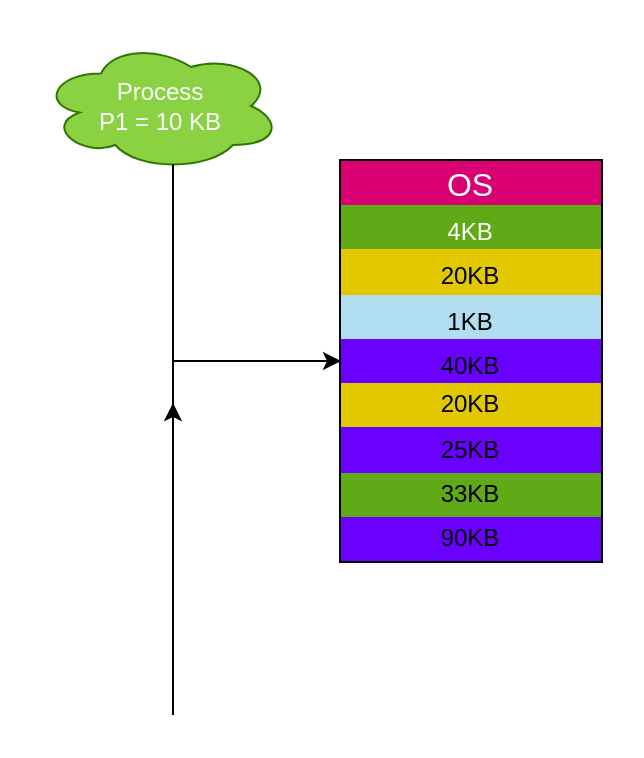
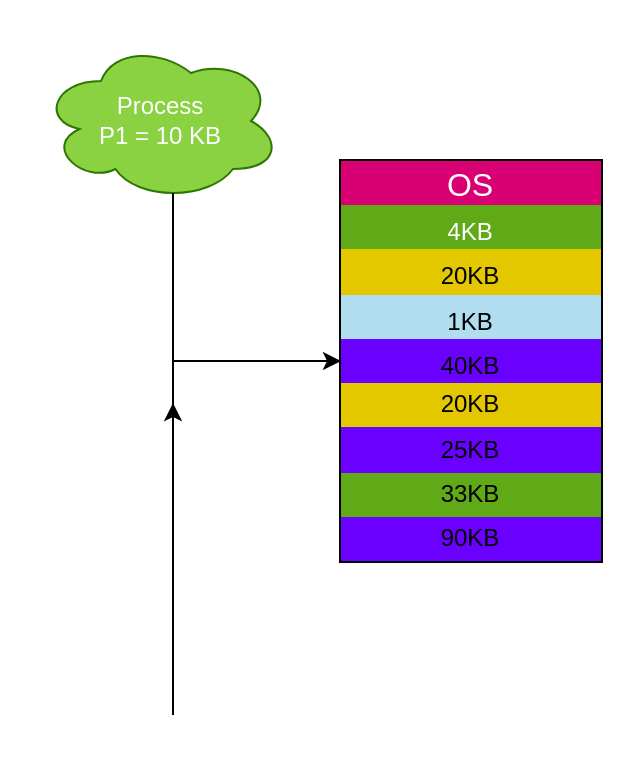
node "Process P1 = 10 KB": size 240x130 -> 240x160
